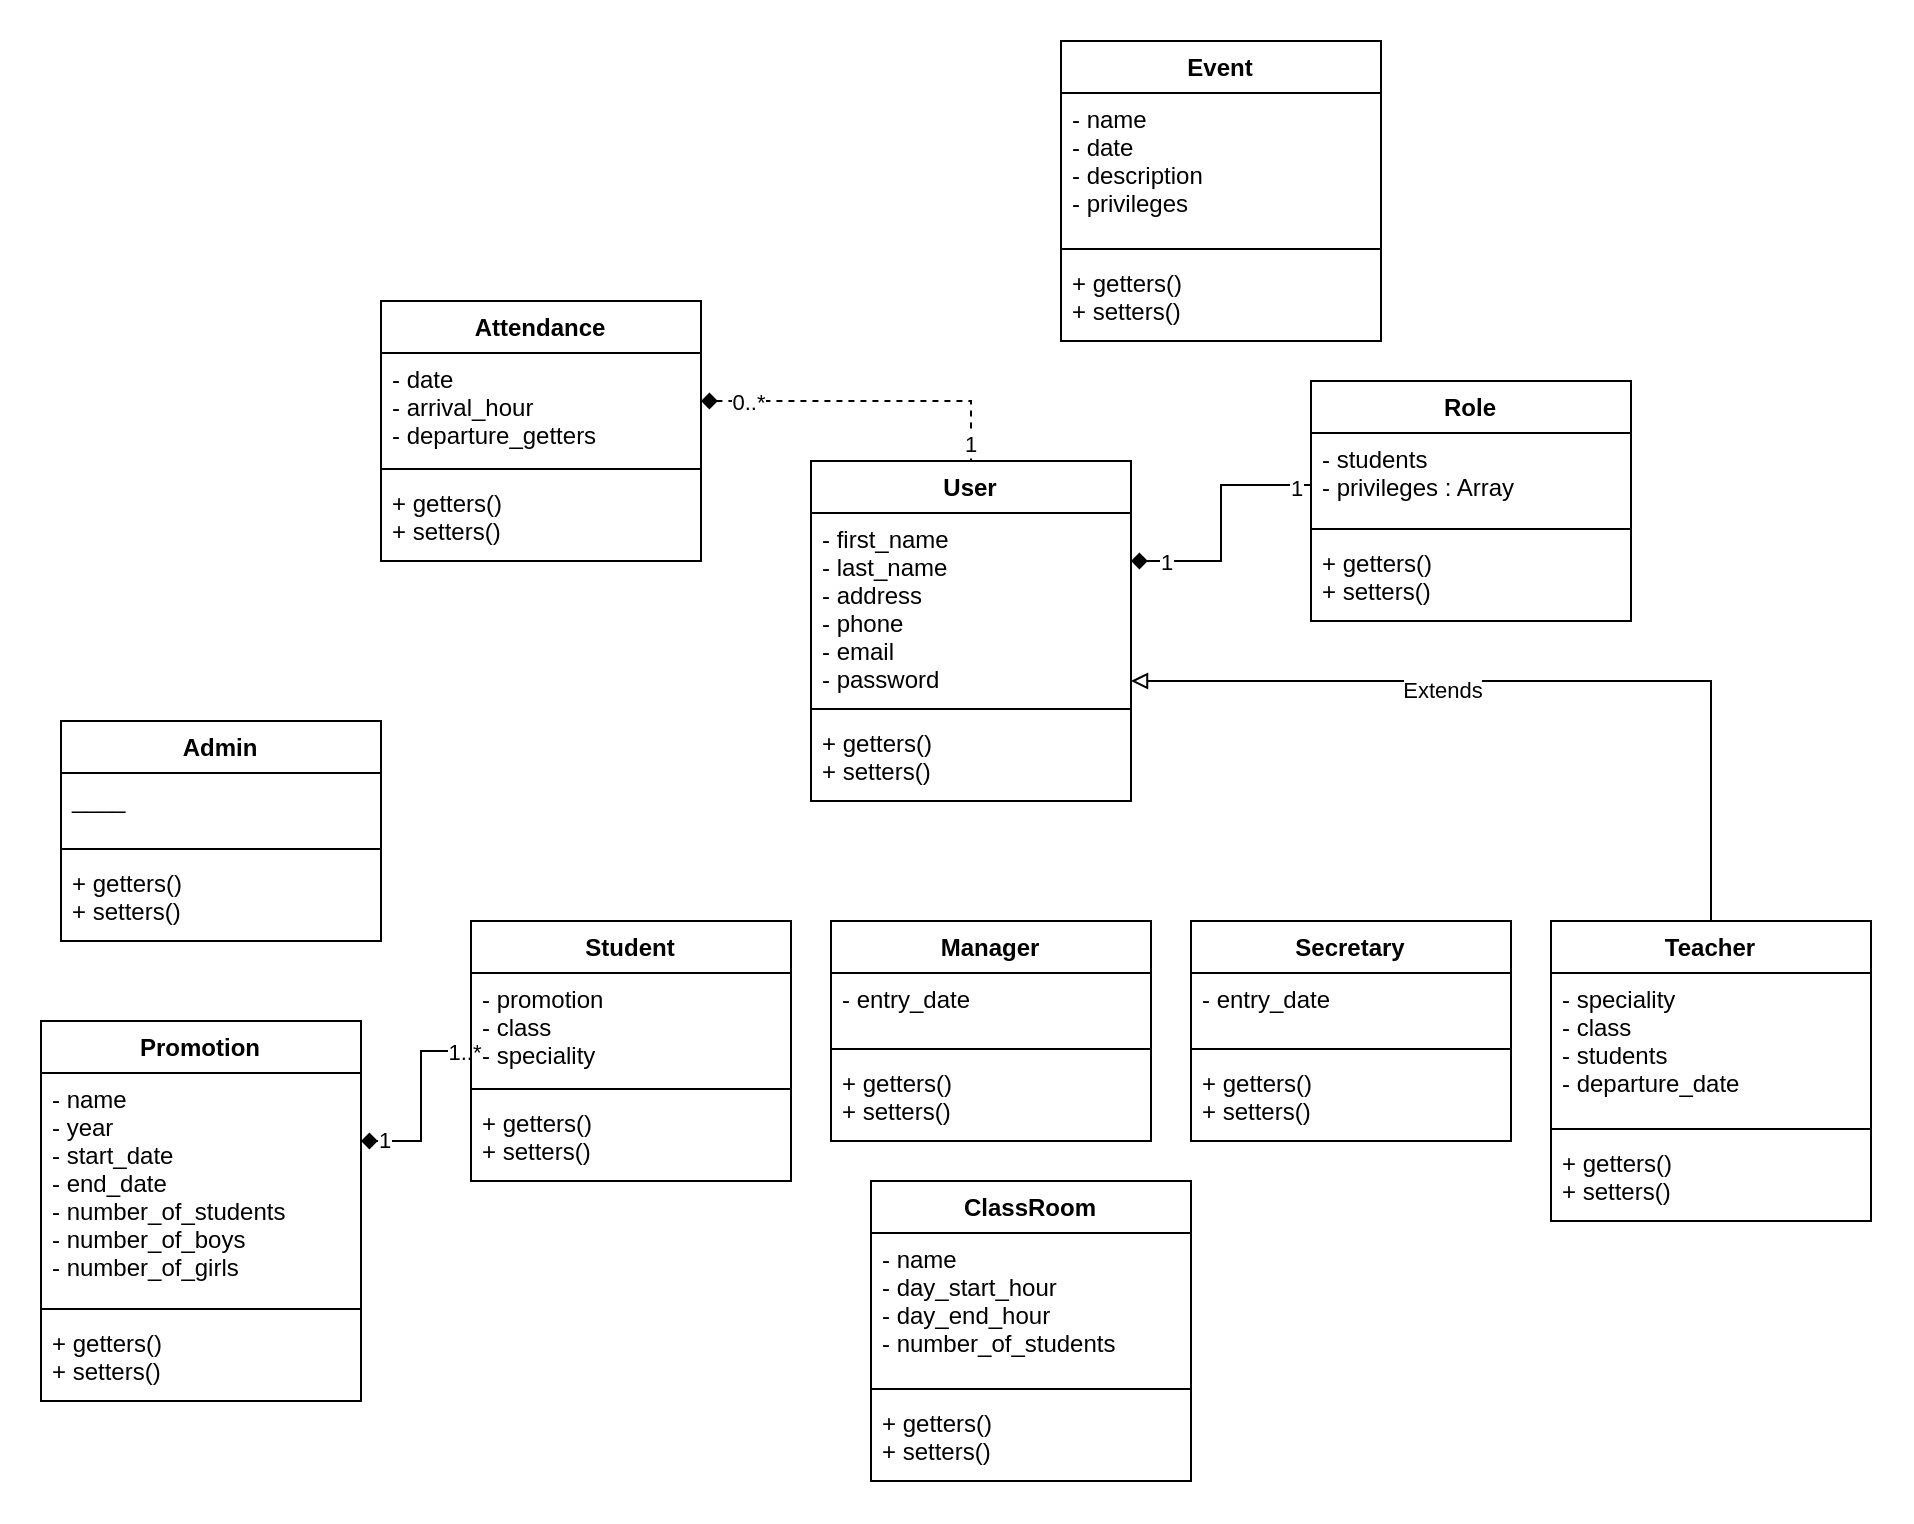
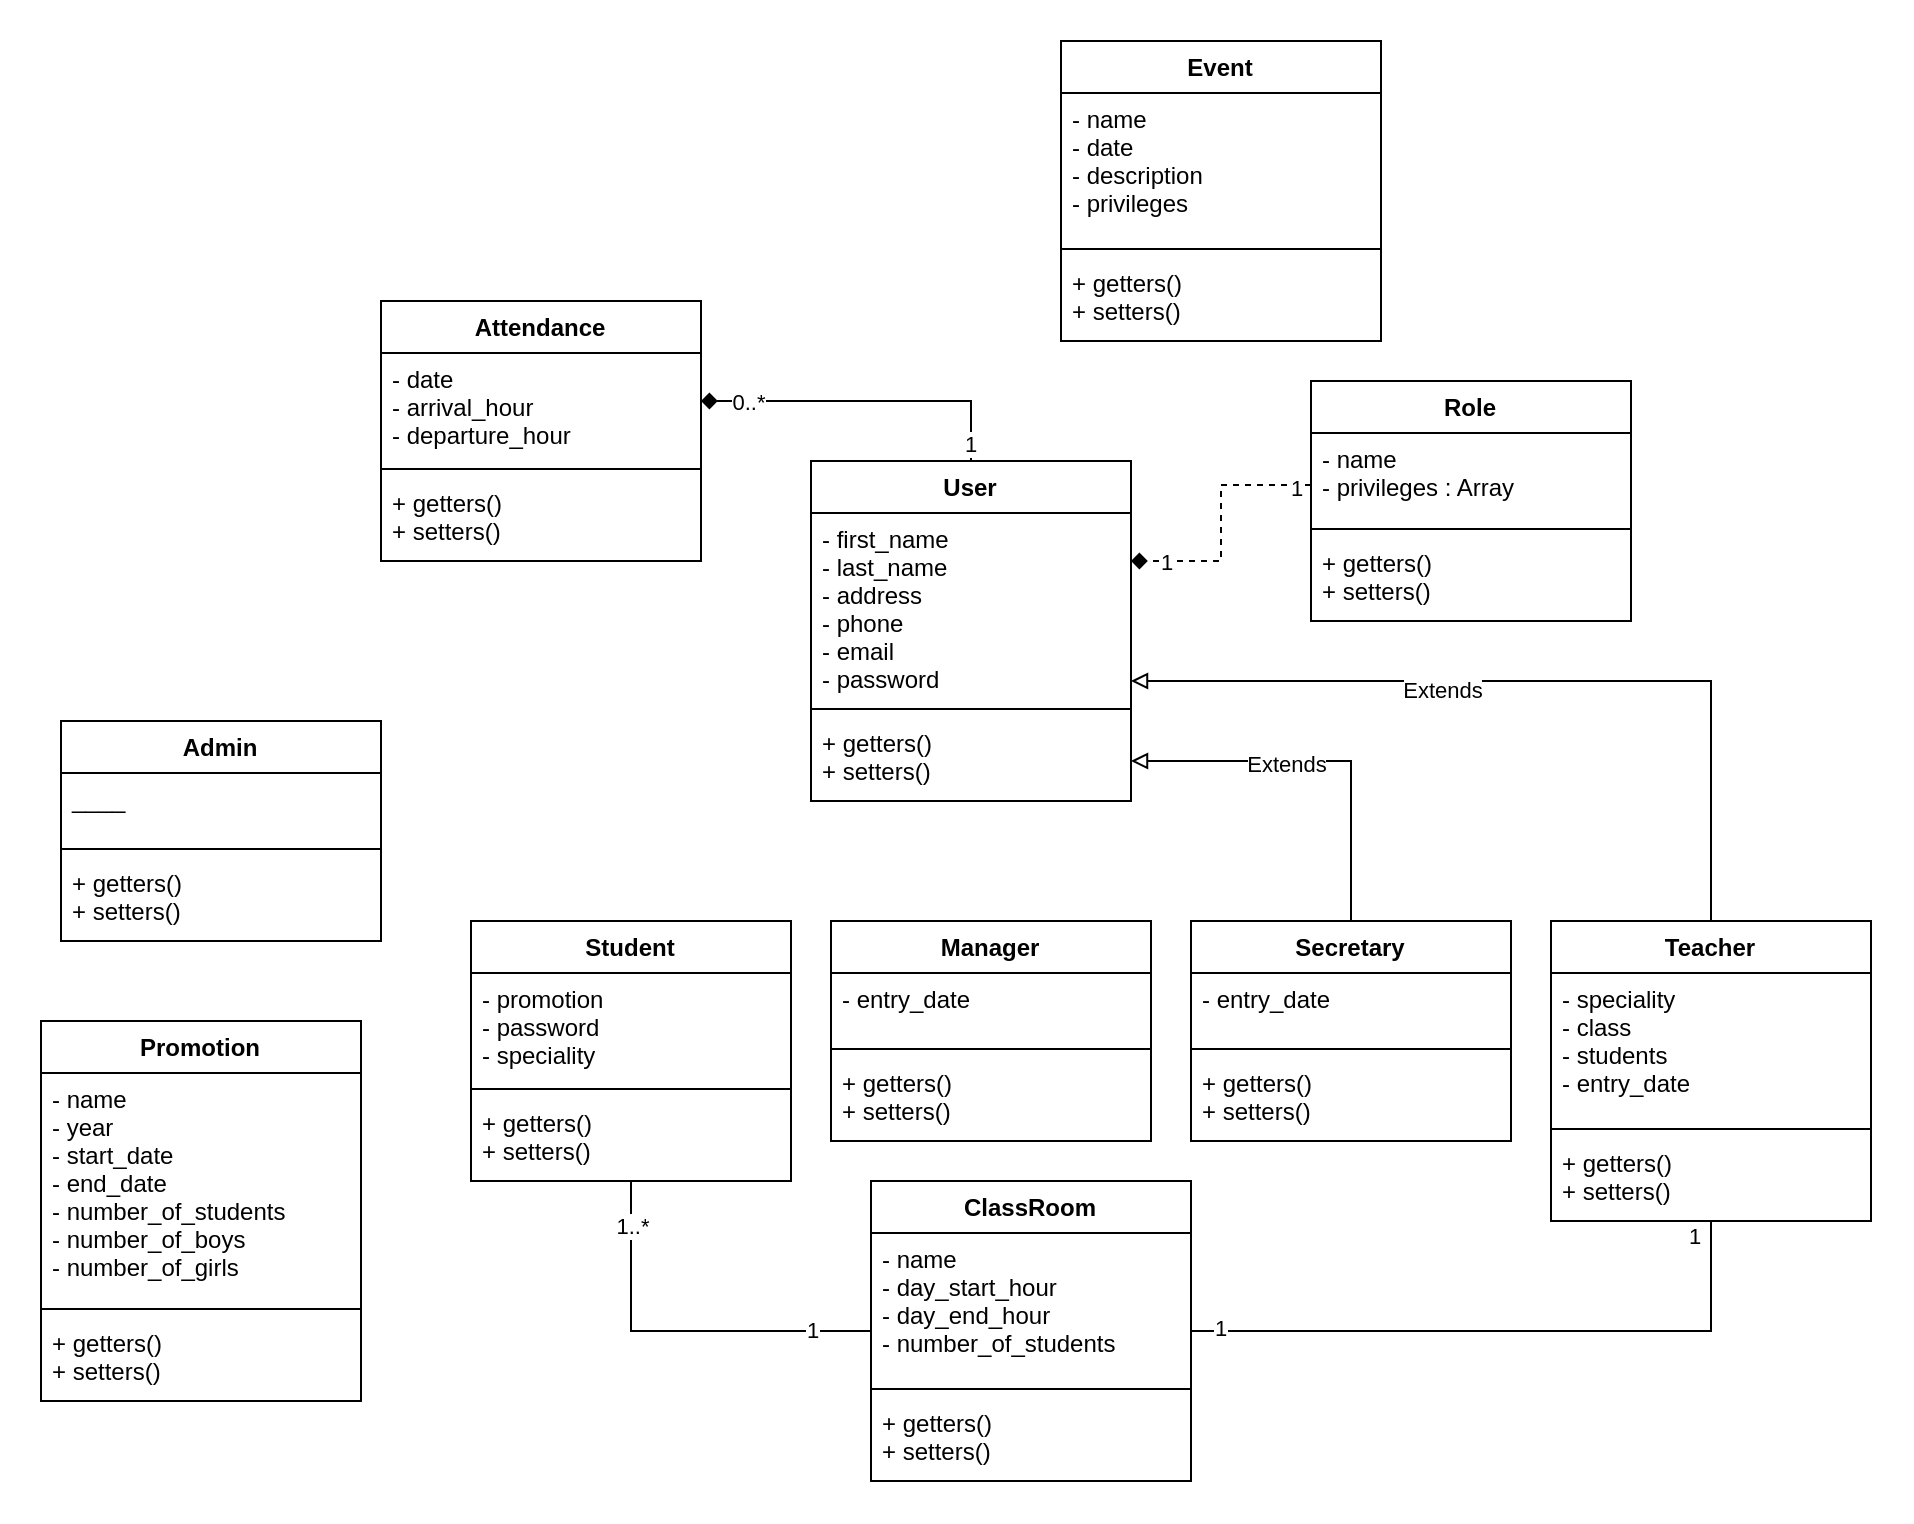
node "- date - arrival_hour - departure_getters": label "- date - arrival_hour - departure_getters" -> "- date - arrival_hour - departure_hour"
edge "User" -> "Attendance": style dashed -> solid
node "- students - privileges : Array": label "- students - privileges : Array" -> "- name - privileges : Array"
edge "Role" -> "User": style solid -> dashed
edge "Secretary" -> "User": added, label "Extends"
node "- promotion - class - speciality": label "- promotion - class - speciality" -> "- promotion - password - speciality"
node "- speciality - class - students - departure_date": label "- speciality - class - students - departure_date" -> "- speciality - class - students - entry_date"
edge "Student" -> "Promotion": removed, labels "1..*", "1"
edge "Student" -- "ClassRoom": added, labels "1..*", "1"
edge "Teacher" -- "ClassRoom": added, labels "1", "1"
